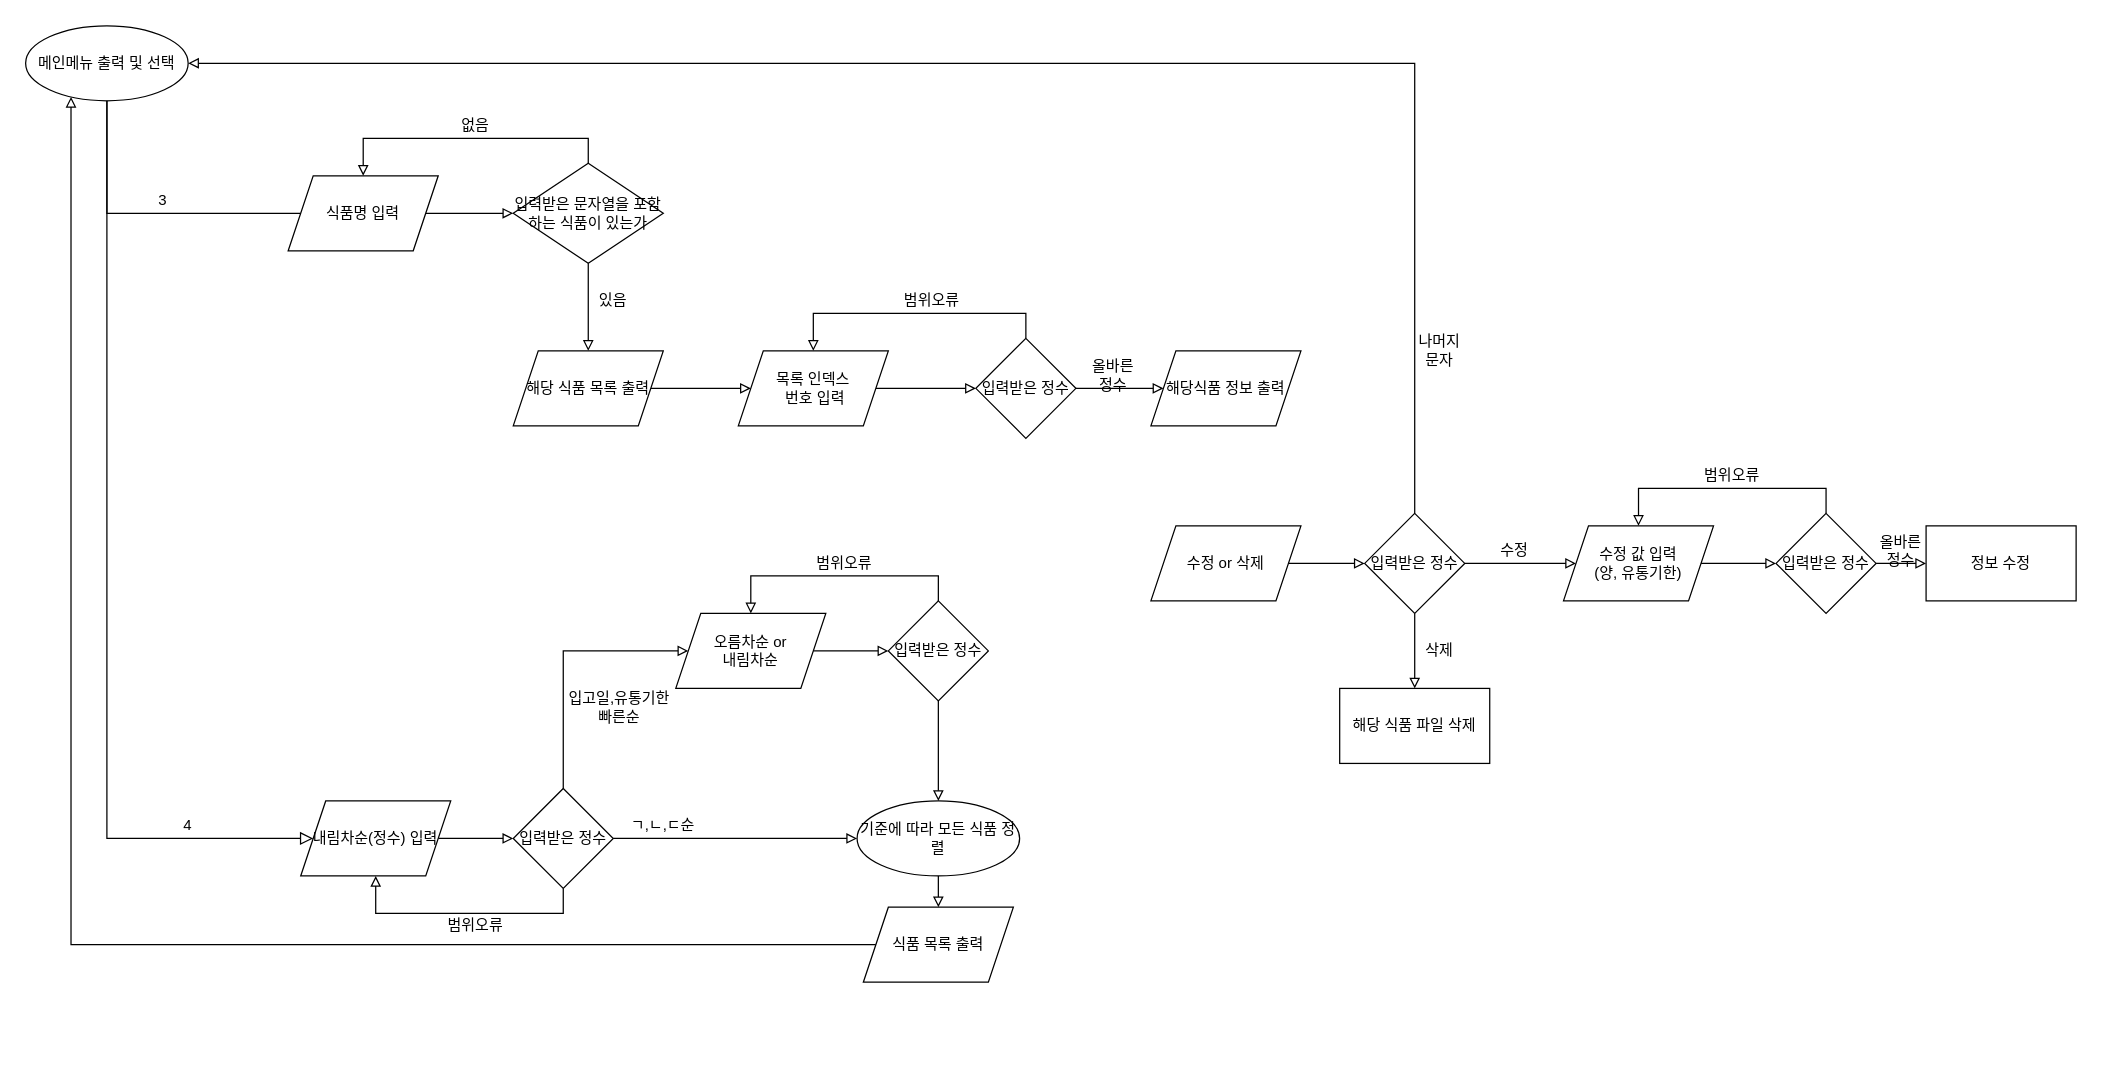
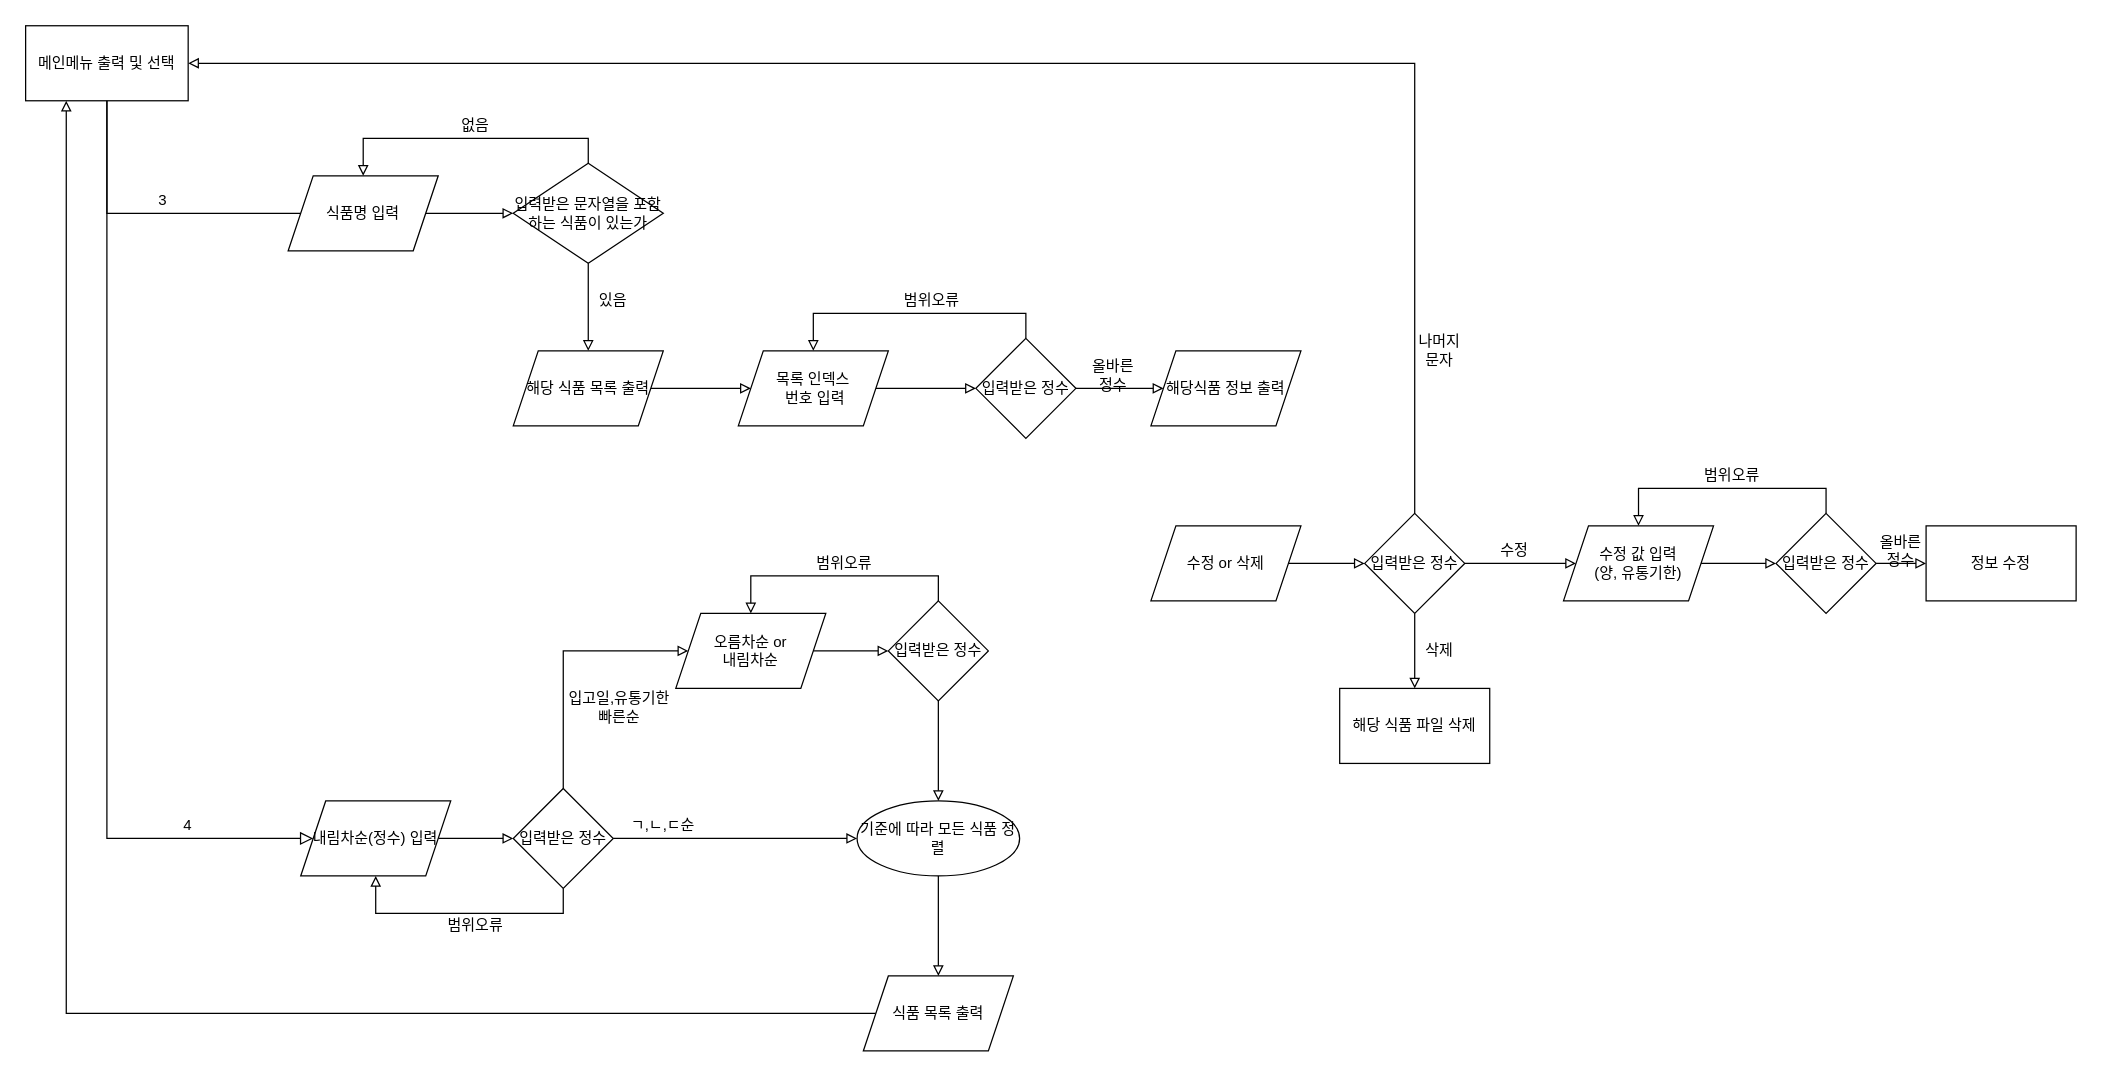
node "메인메뉴 출력 및 선택": shape ellipse -> rectangle
node "식품 목록 출력": moved (938, 944) -> (938, 1013)
